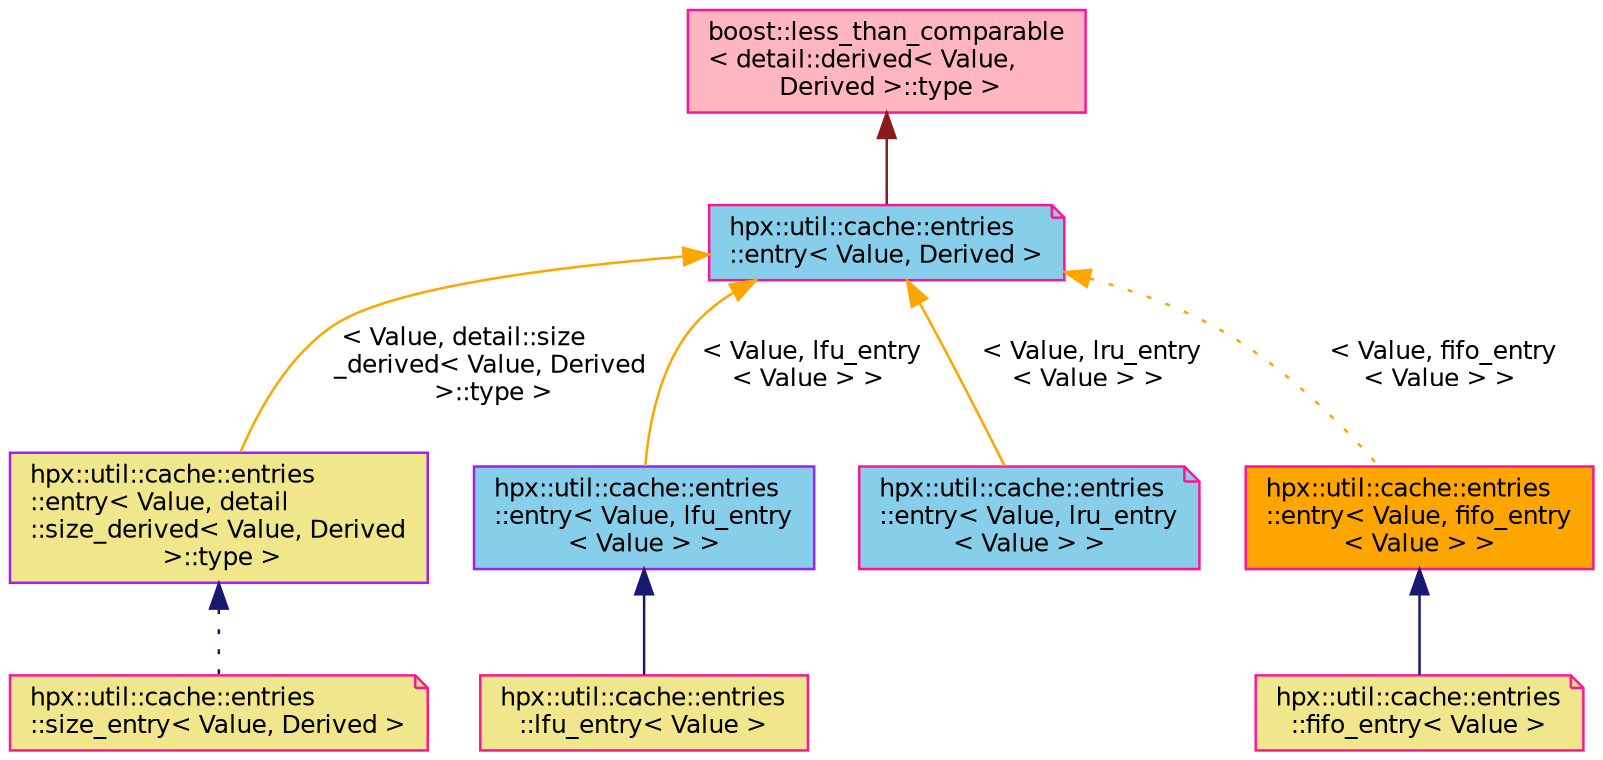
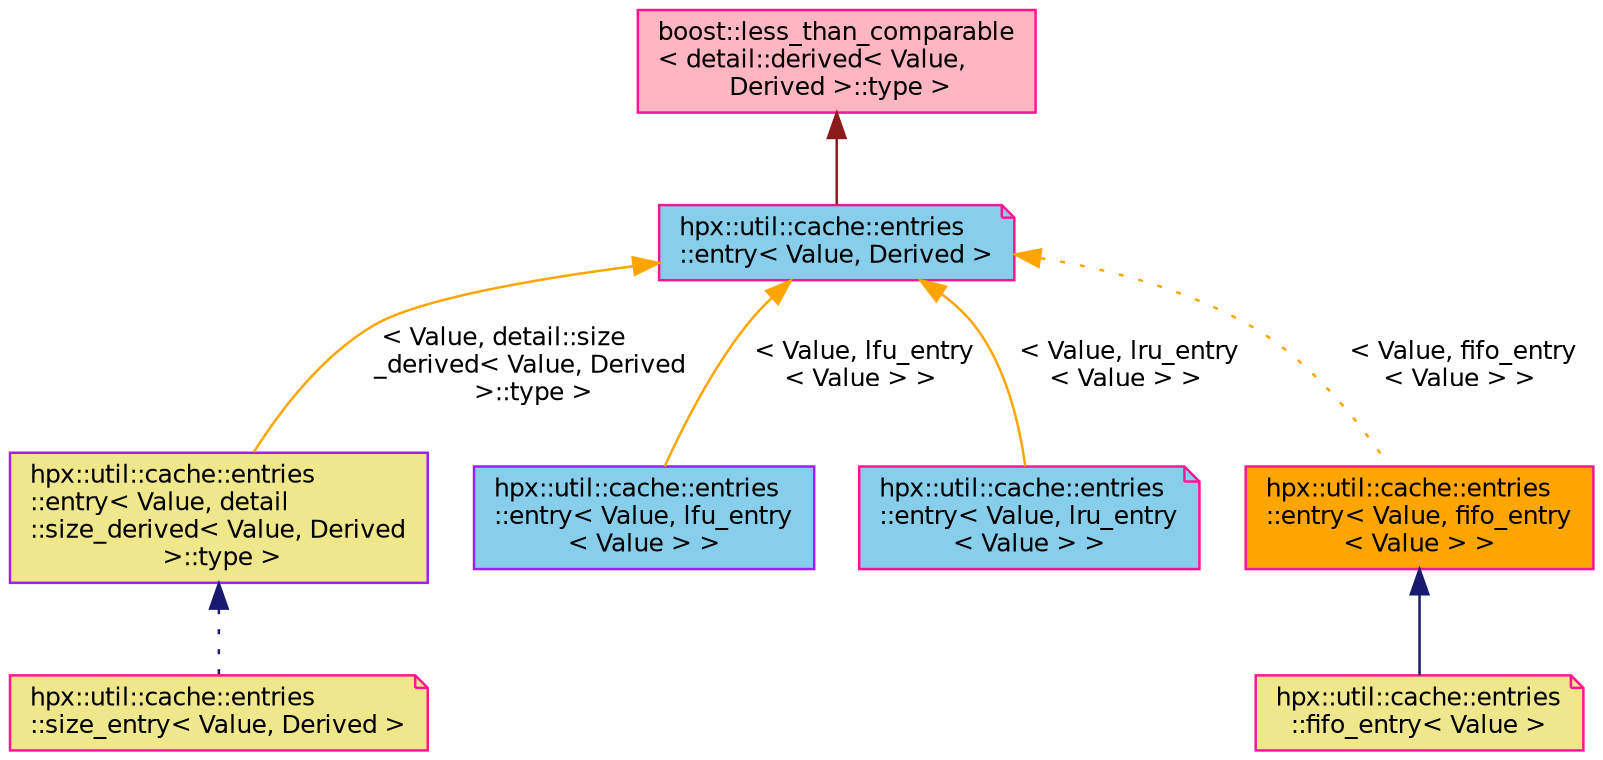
node "hpx::util::cache::entries ::lfu_entry< Value >": removed
